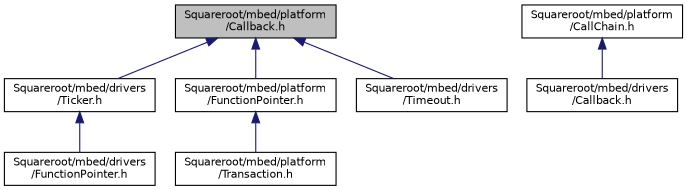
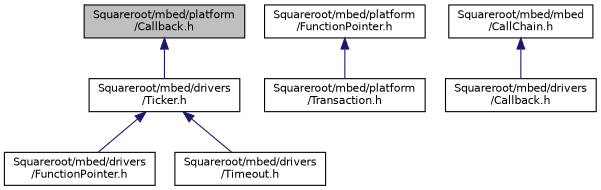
node "Squareroot/mbed/platform /CallChain.h": label "Squareroot/mbed/platform /CallChain.h" -> "Squareroot/mbed/mbed /CallChain.h"
edge "Squareroot/mbed/drivers /Timeout.h" -> "Squareroot/mbed/platform /Callback.h": now "Squareroot/mbed/drivers /Timeout.h" -> "Squareroot/mbed/drivers /Ticker.h"
edge "Squareroot/mbed/platform /FunctionPointer.h" -> "Squareroot/mbed/platform /Callback.h": removed
